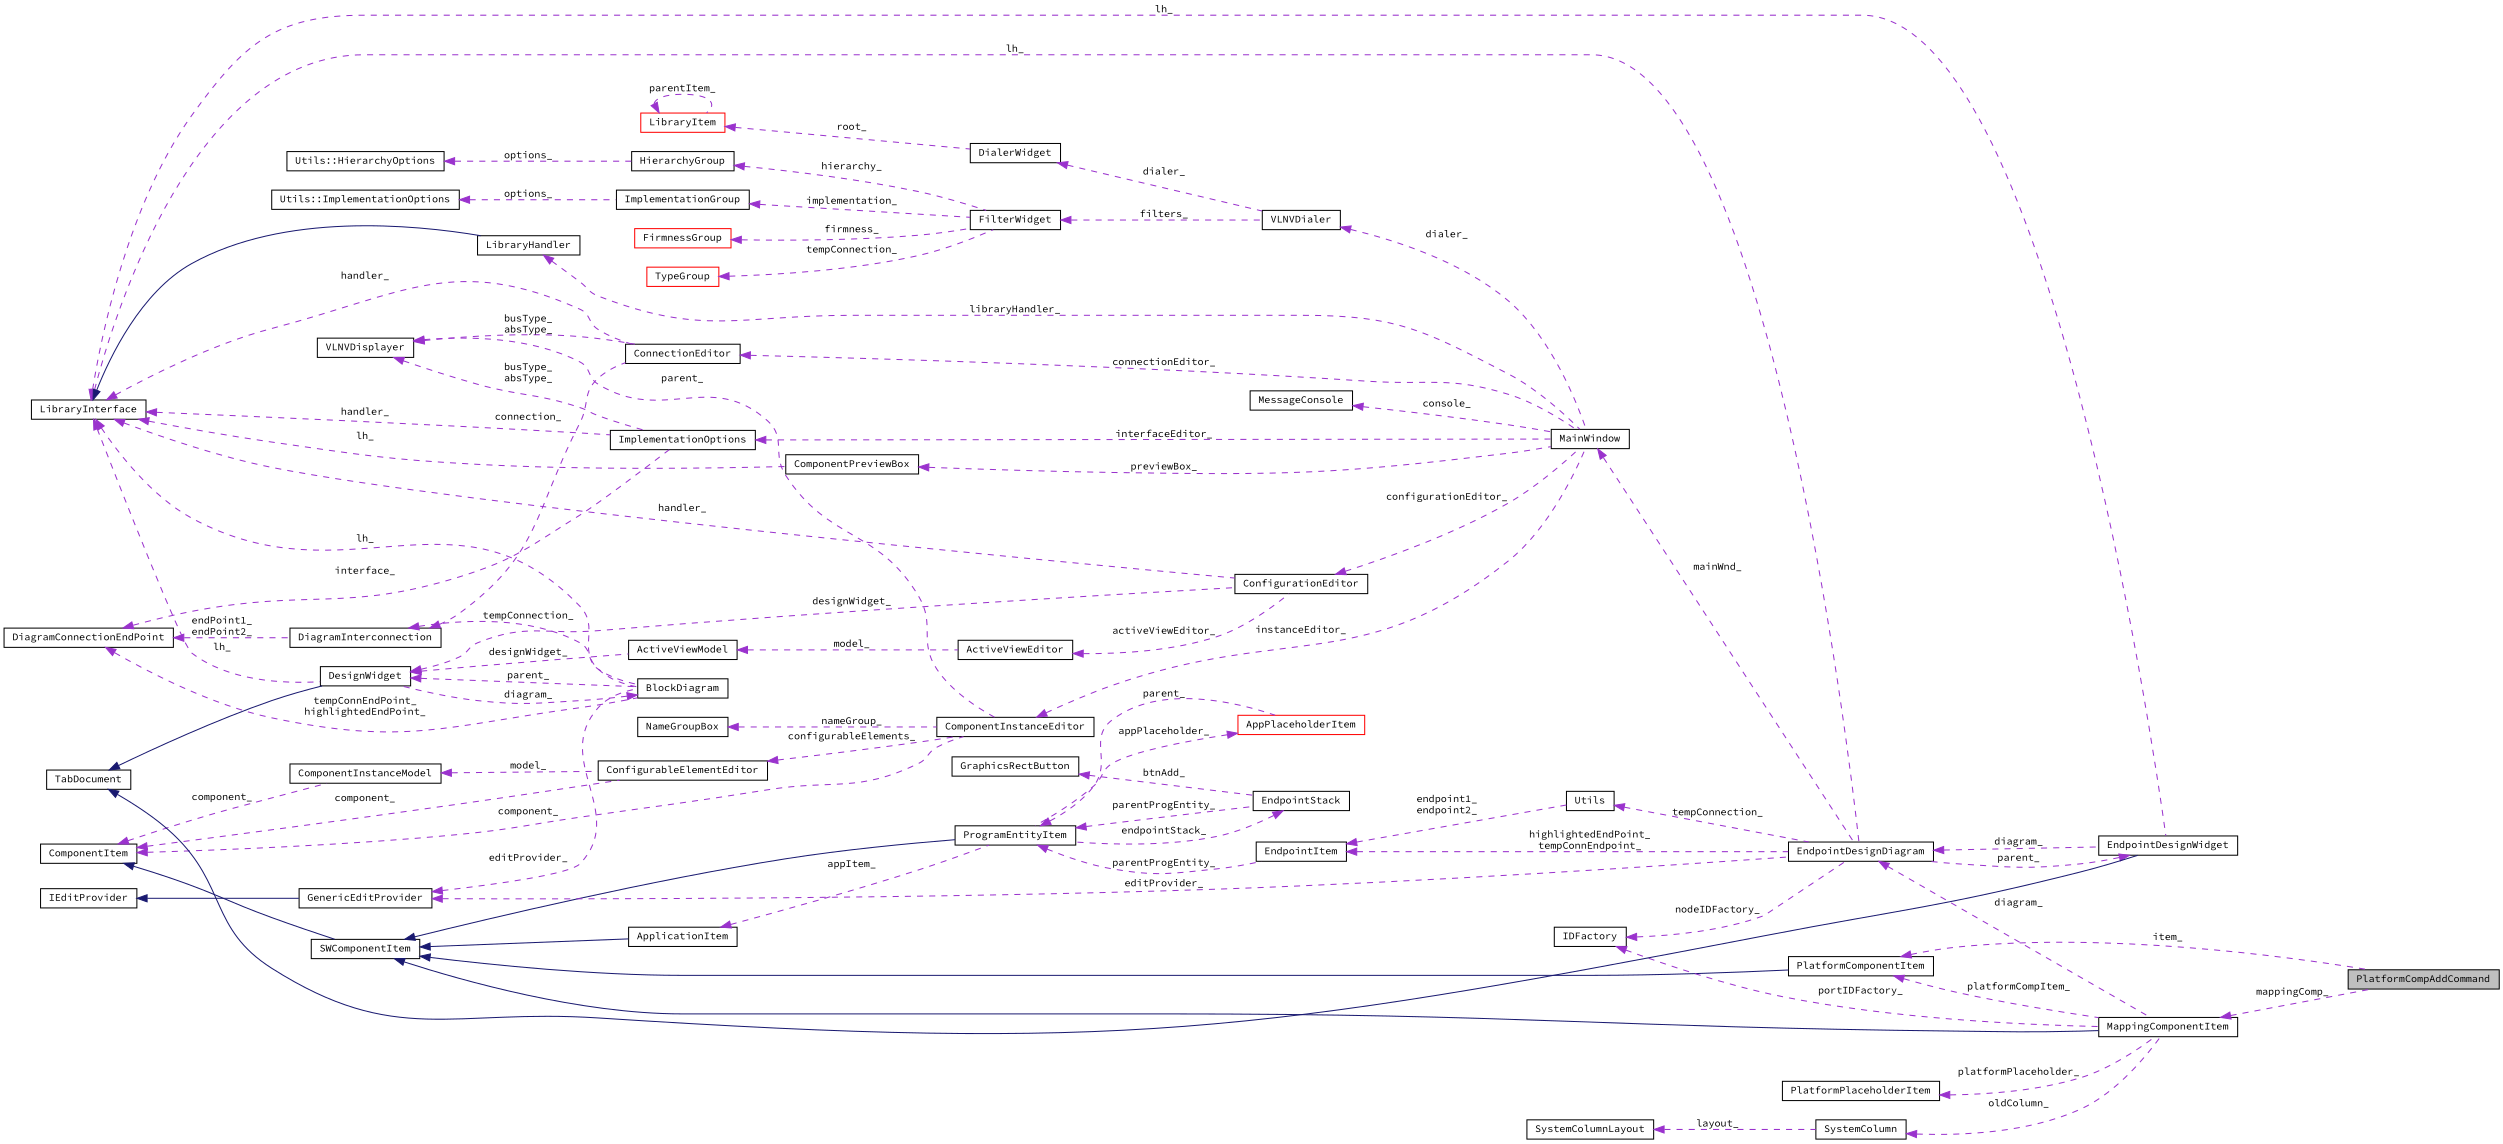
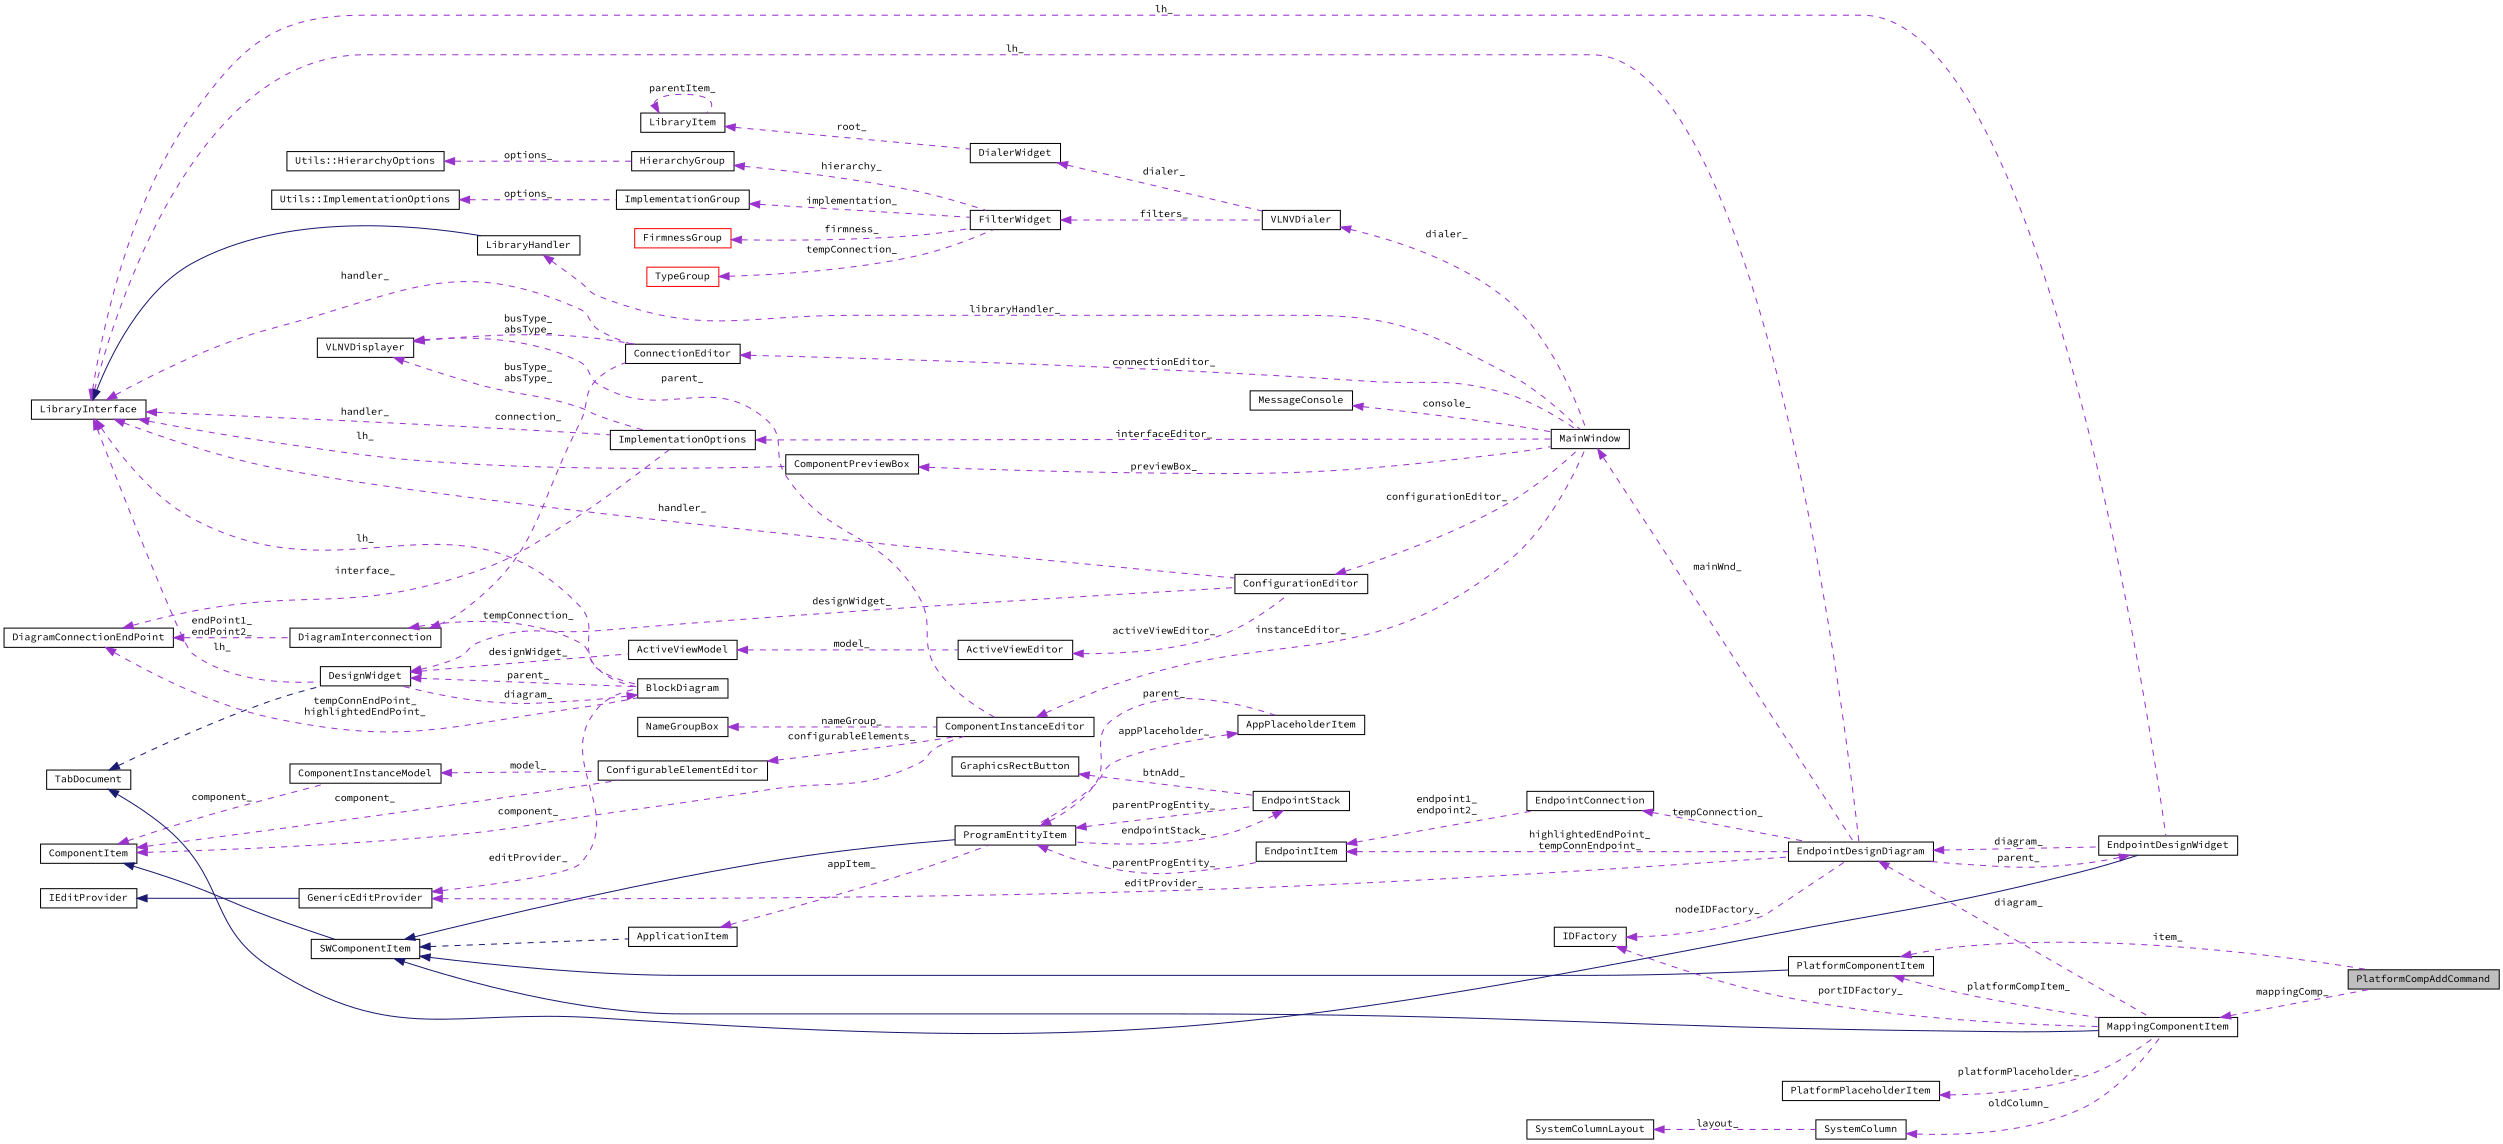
node "LibraryItem": color red -> black
edge "DesignWidget" -> "TabDocument": style solid -> dashed
node "AppPlaceholderItem": color red -> black
node "Utils": label "Utils" -> "EndpointConnection"
edge "ApplicationItem" -> "SWComponentItem": style solid -> dashed
